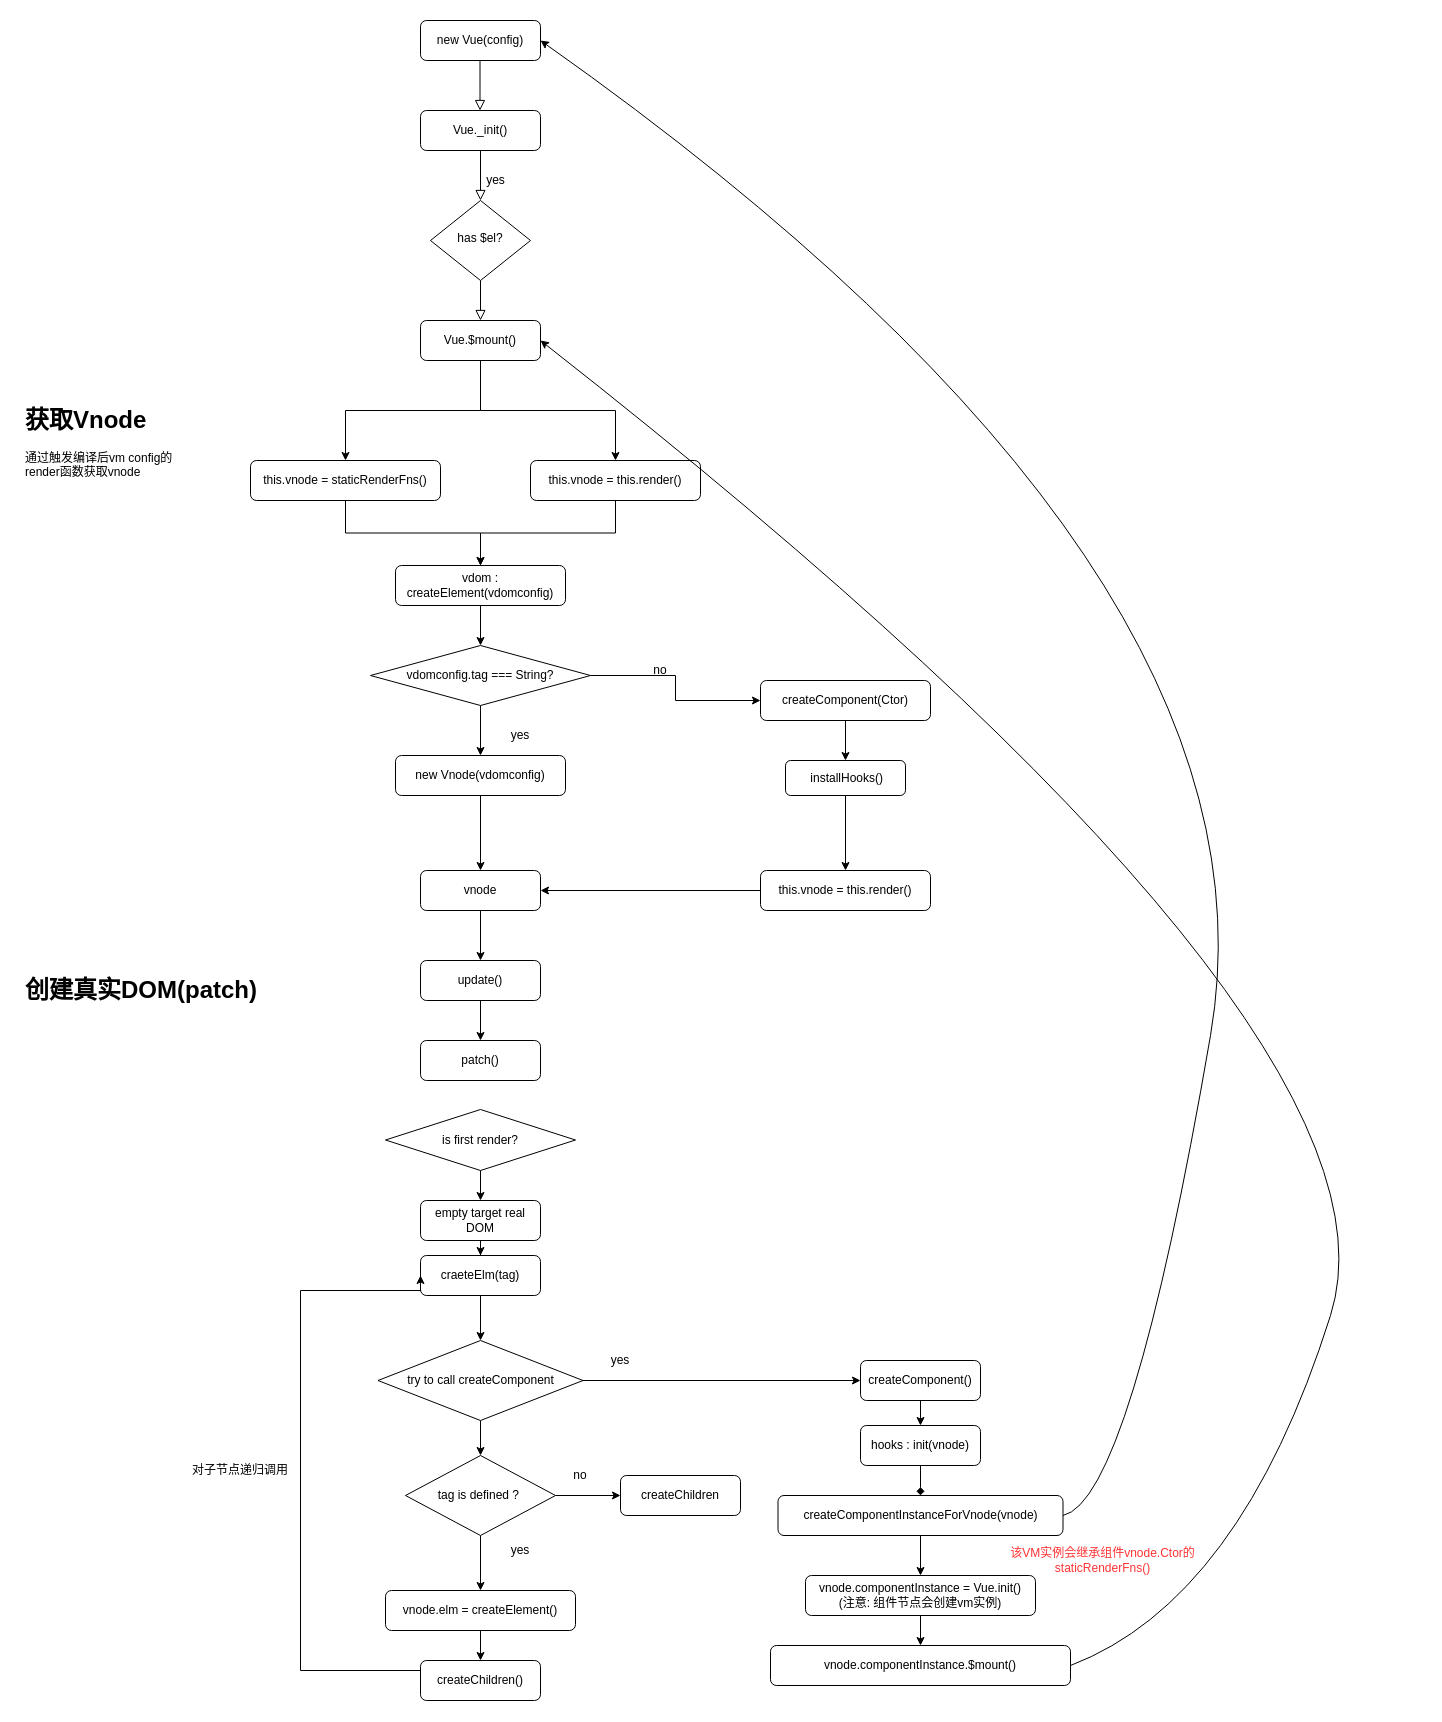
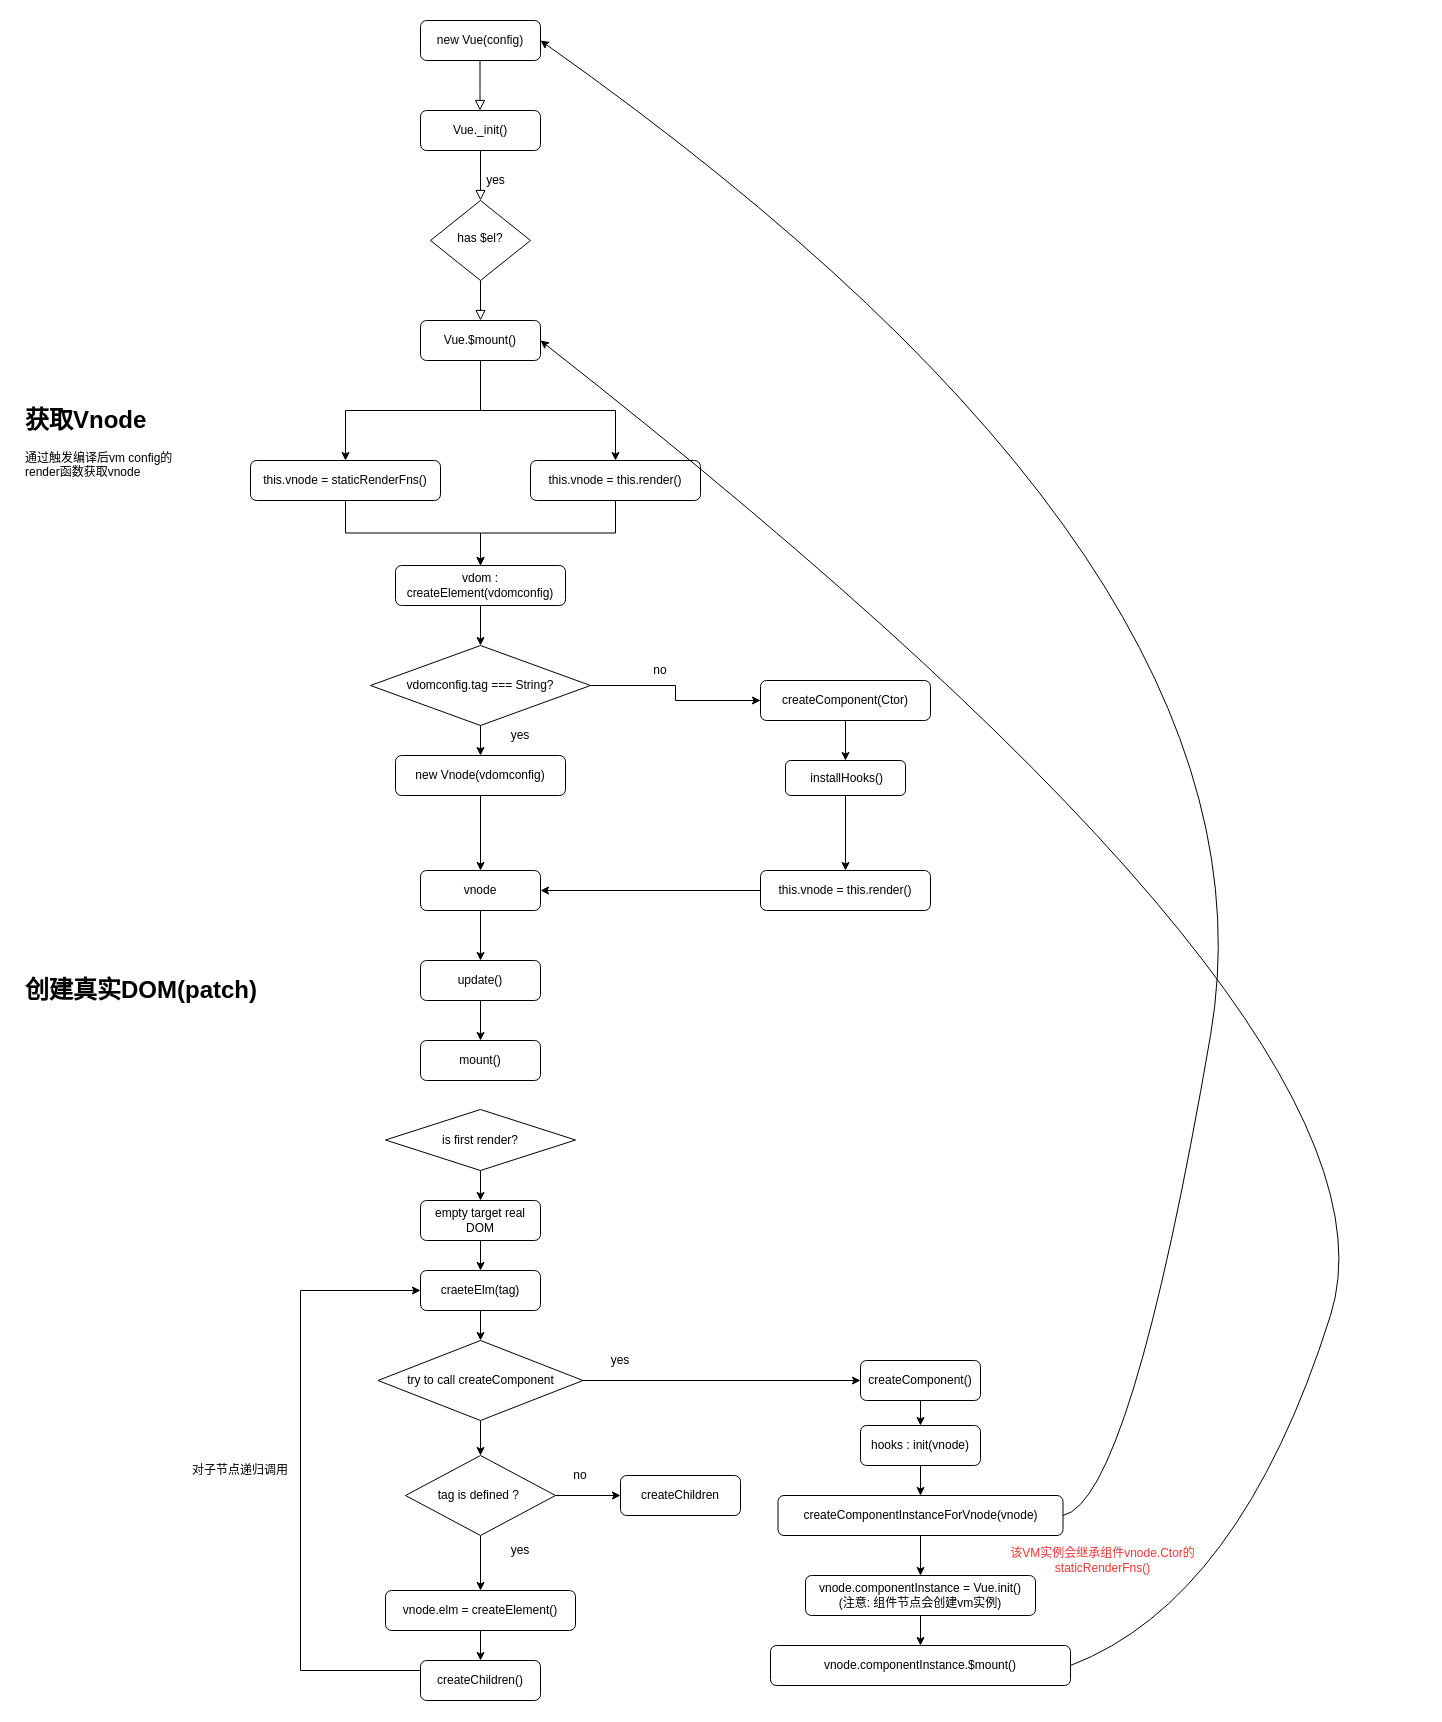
node "vdomconfig.tag === String?": size 220x60 -> 220x80
node "patch()": label "patch()" -> "mount()"
node "craeteElm(tag)": moved (481, 1276) -> (481, 1291)
edge "hooks : init(vnode)" -> "createComponentInstanceForVnode(vnode)": arrowhead diamond -> classic
